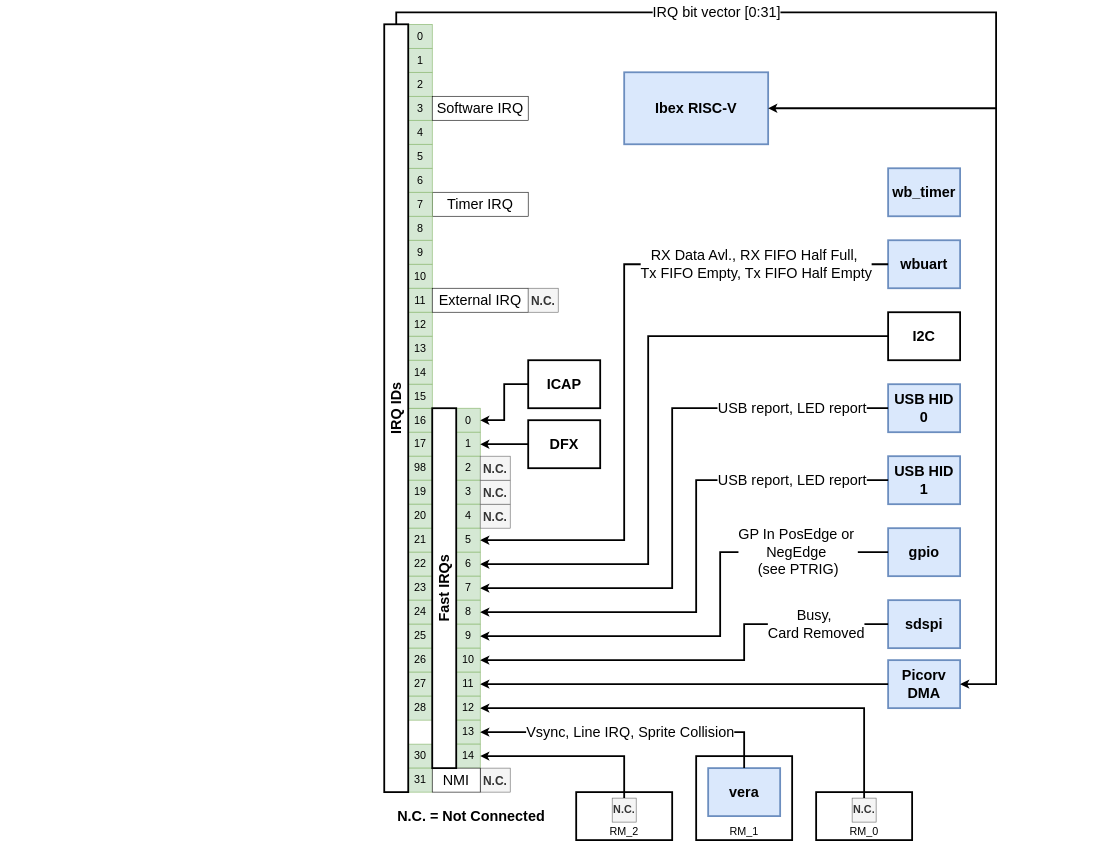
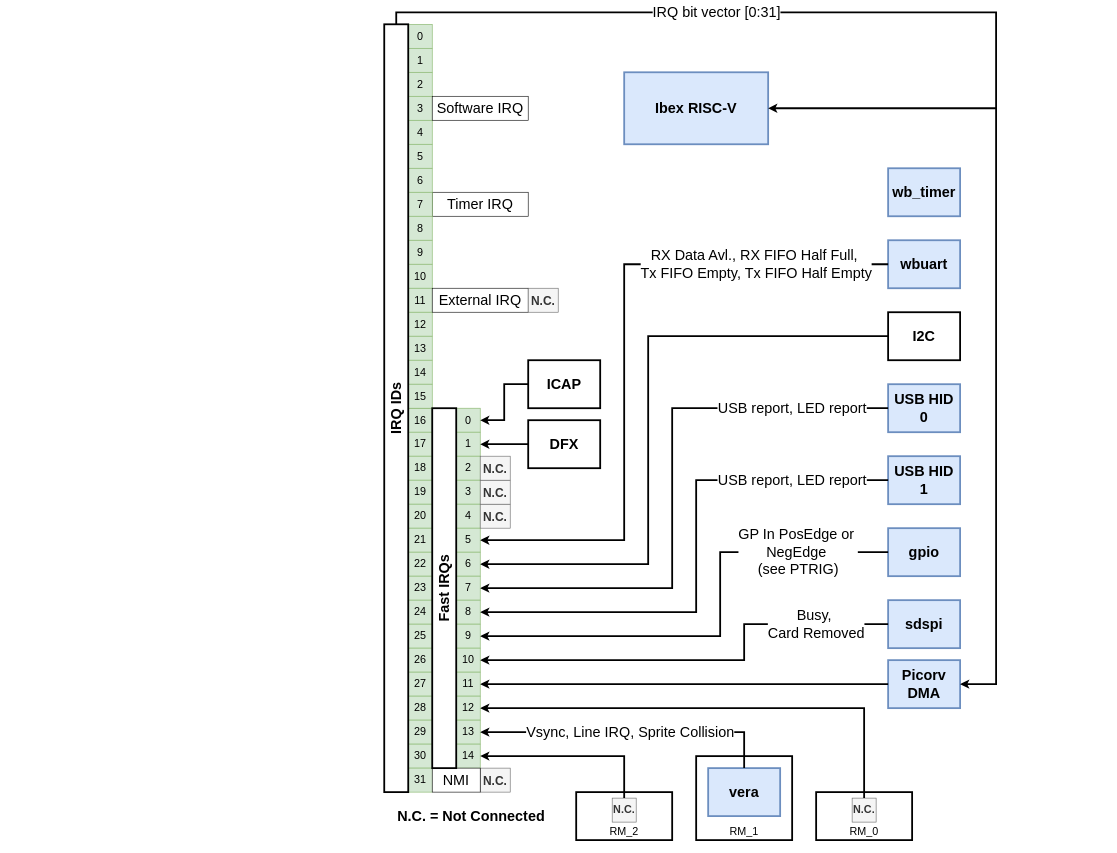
node "98": label "98" -> "18"
node "29": added
